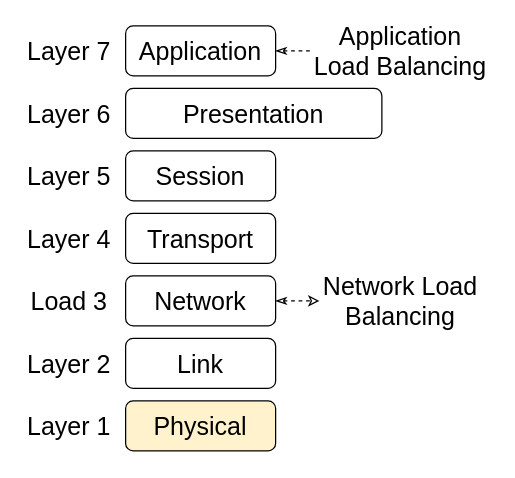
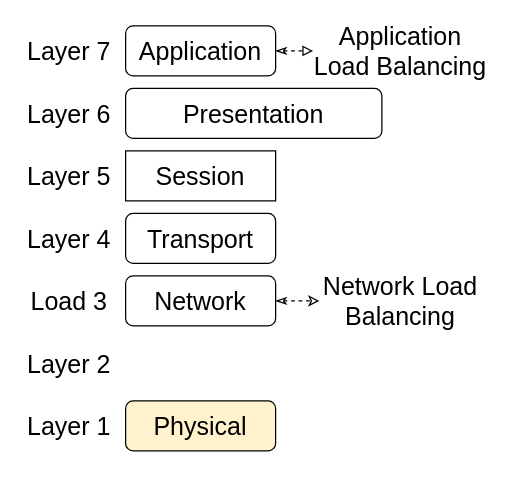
edge "Application Load Balancing" -> "Application": arrowhead none -> block
node "Session": shape rounded rectangle -> rectangle
node "Link": removed
